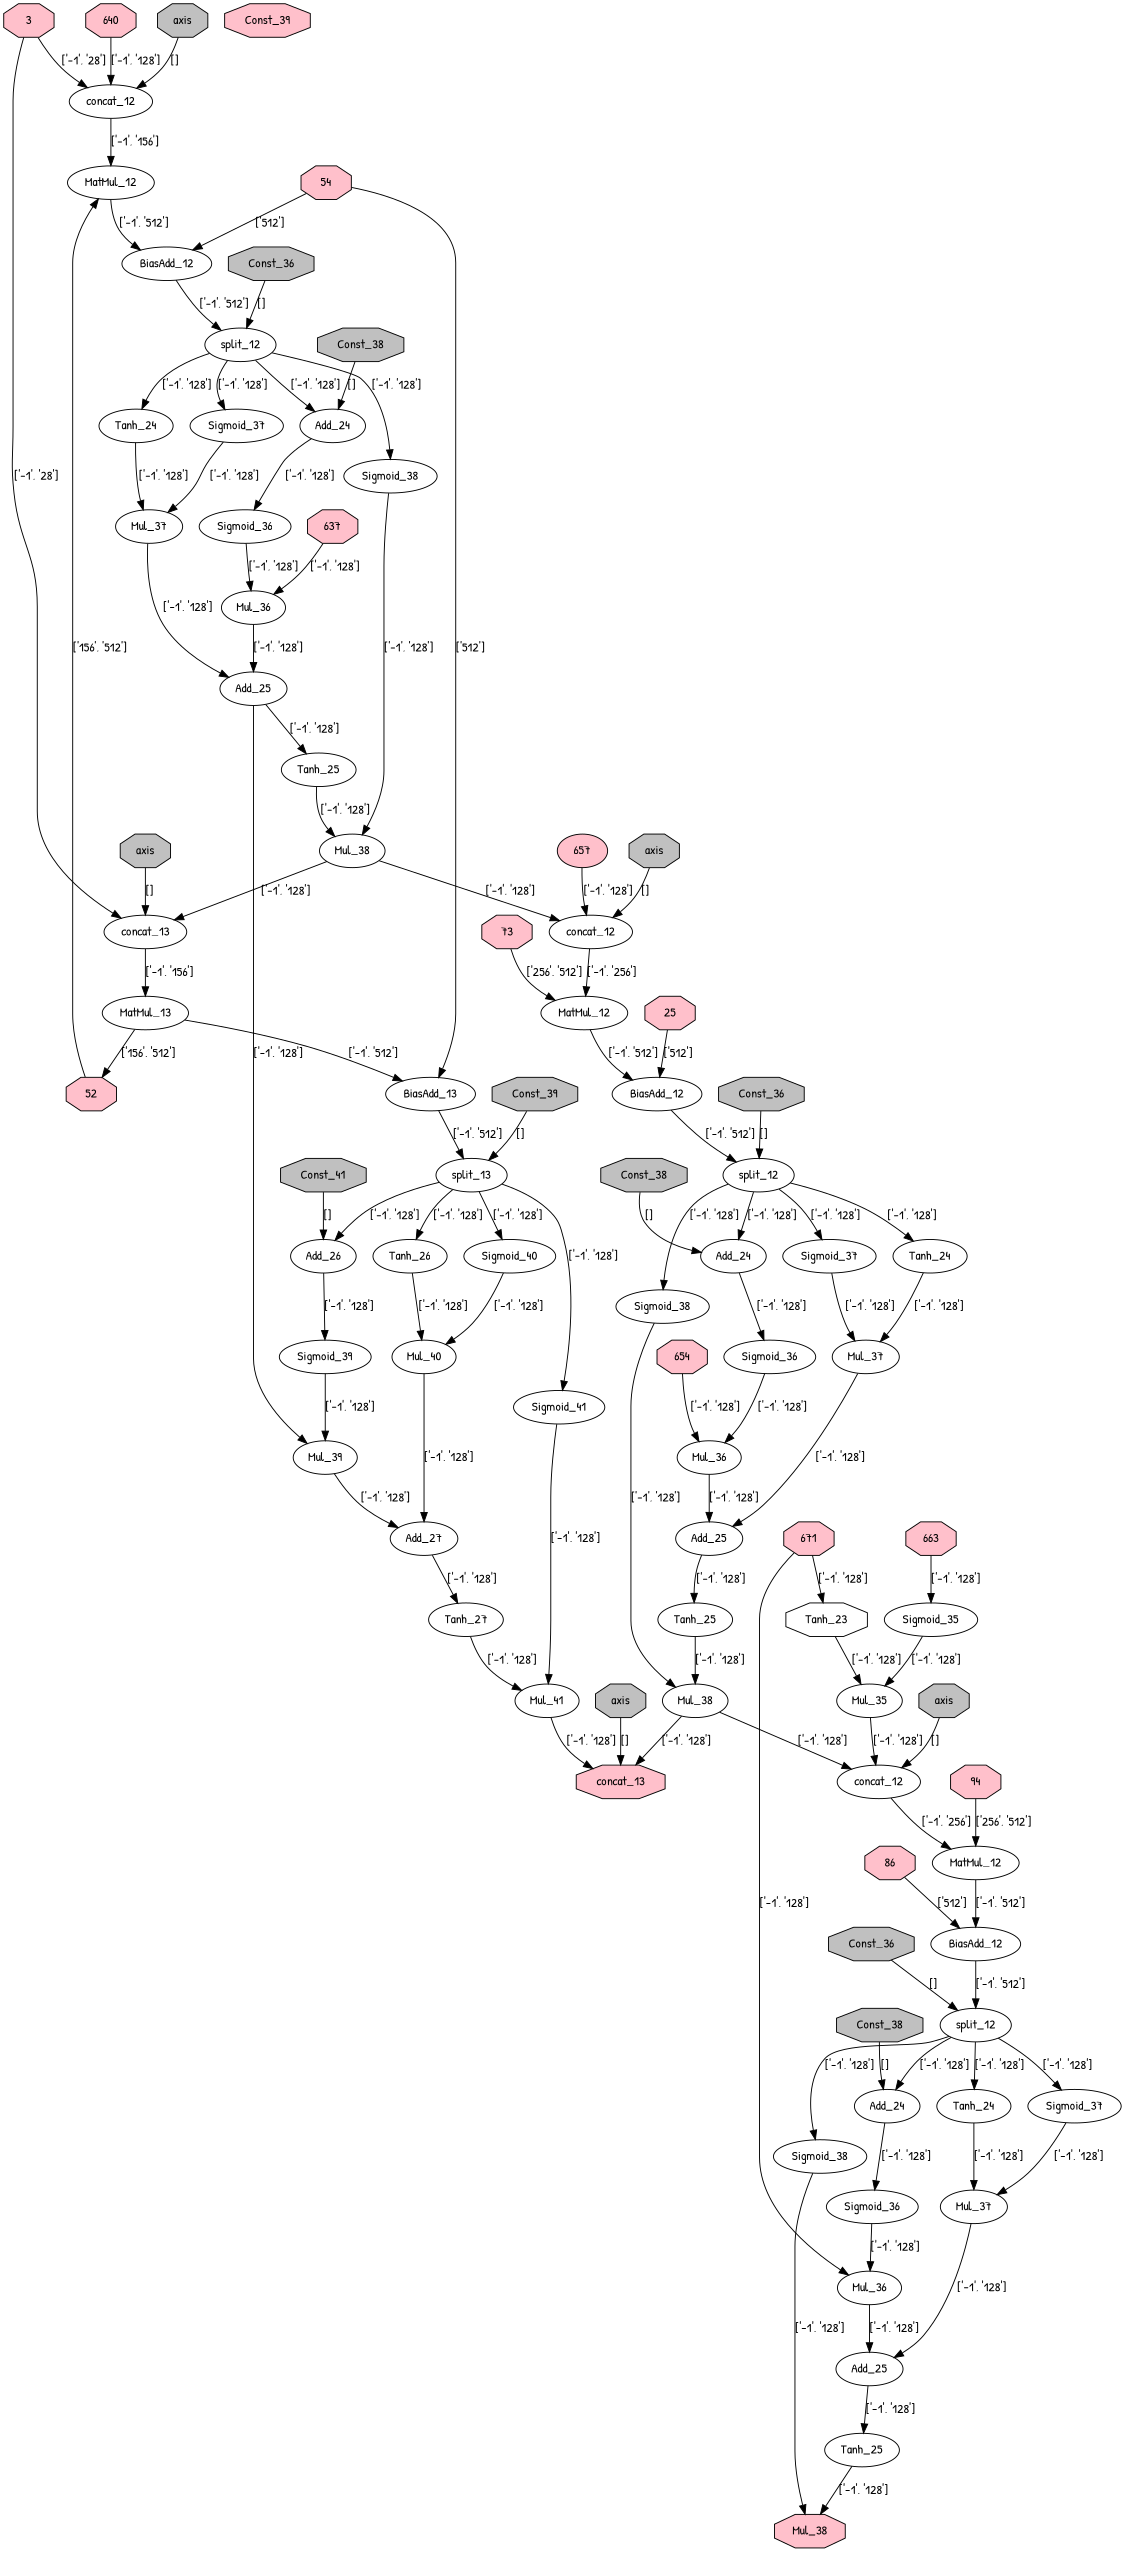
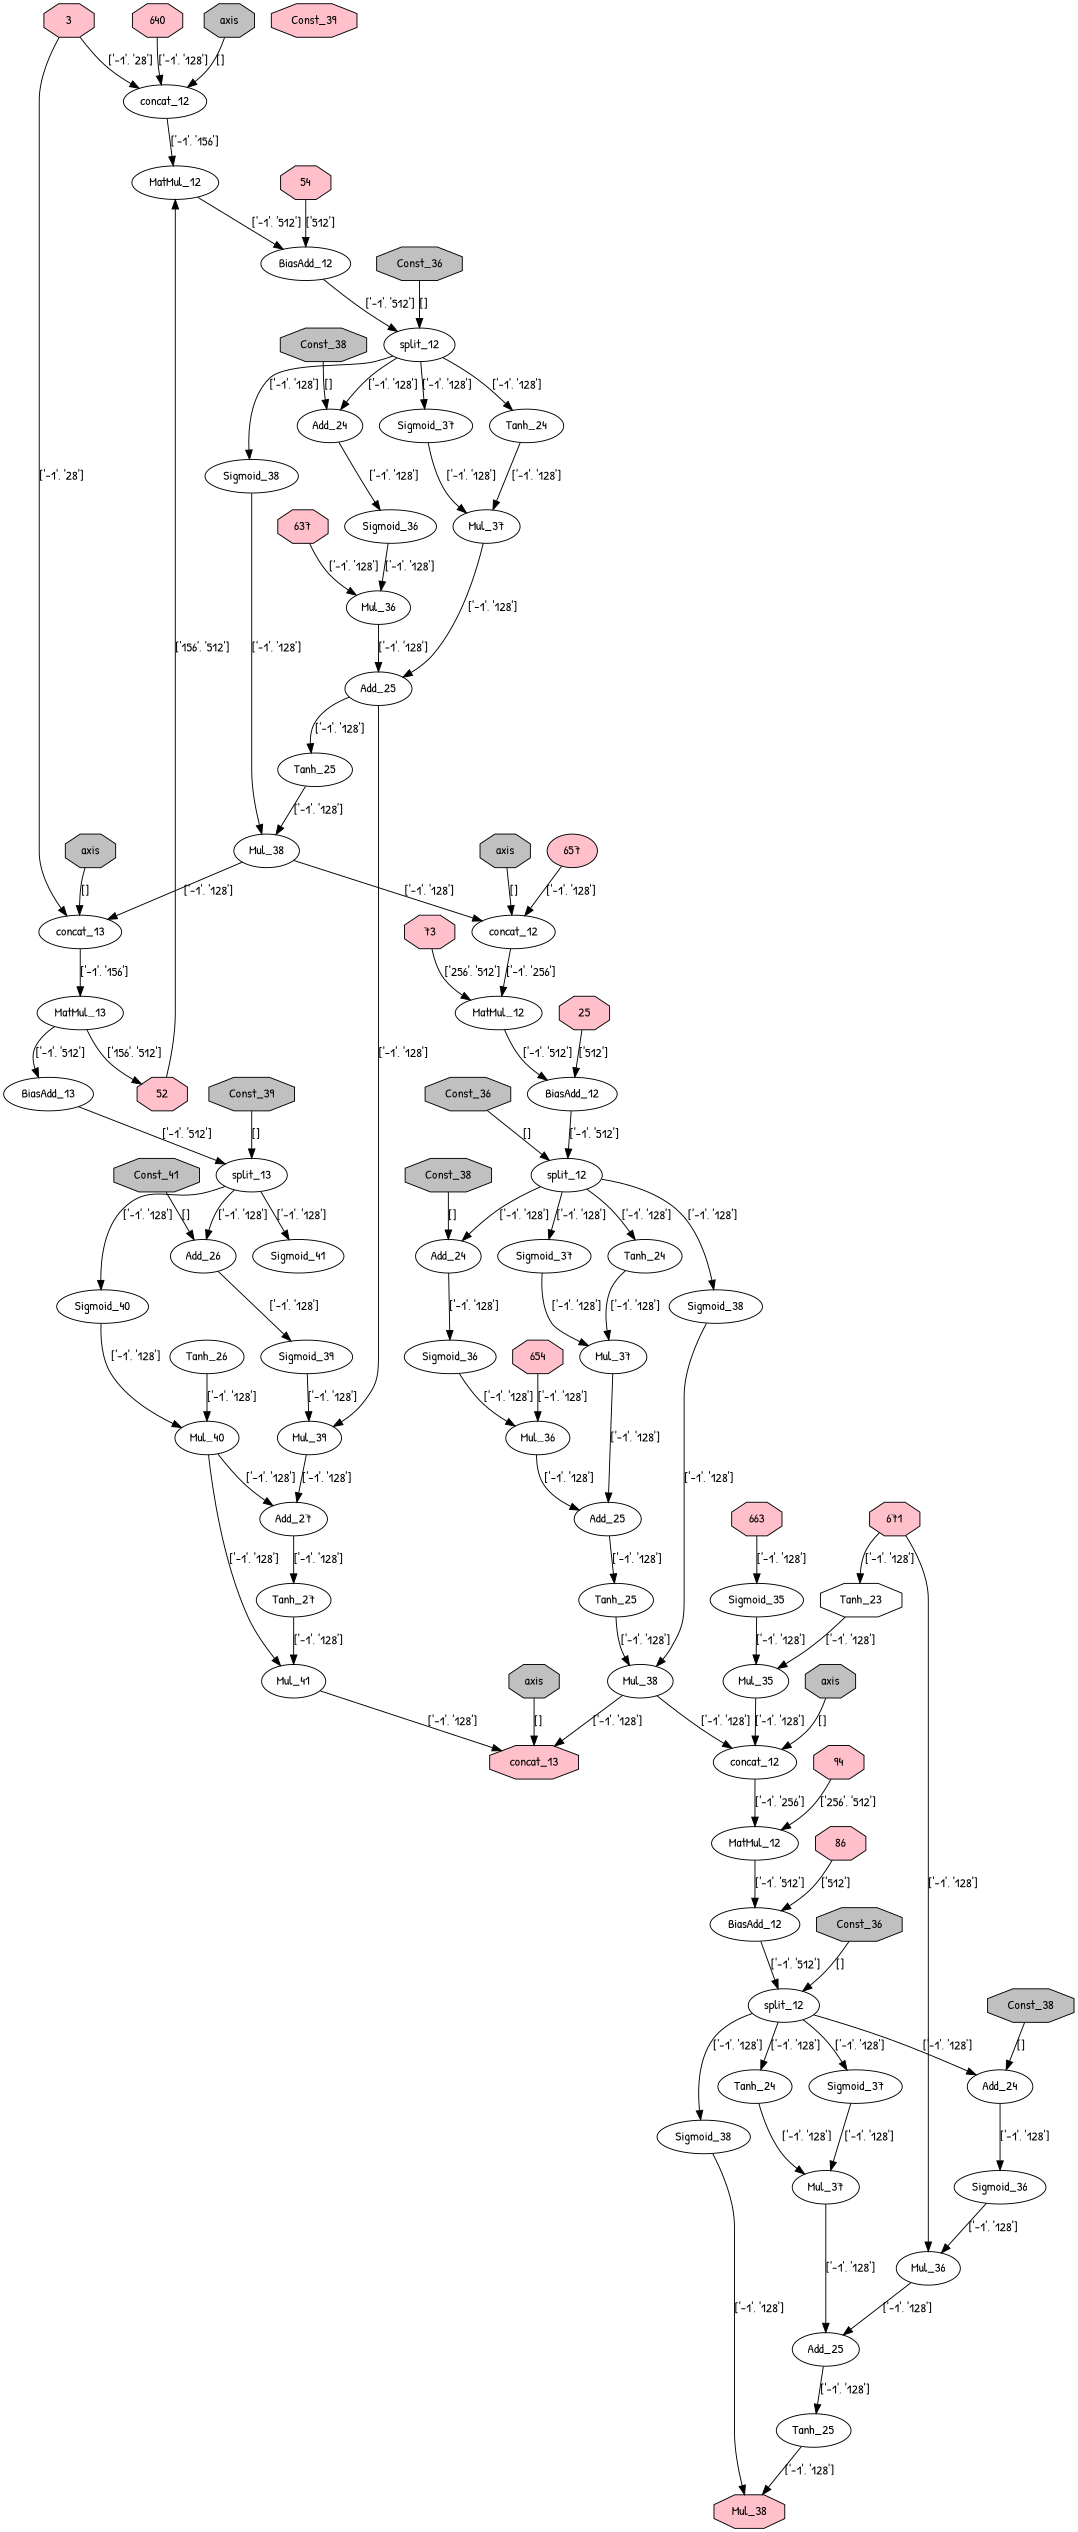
edge "54" -> "BiasAdd_13": removed, label "['512']"
edge "split_13" -> "Tanh_26": removed, label "['-1', '128']"
edge "Sigmoid_41" -> "Mul_41": now "Mul_40" -> "Mul_41"
